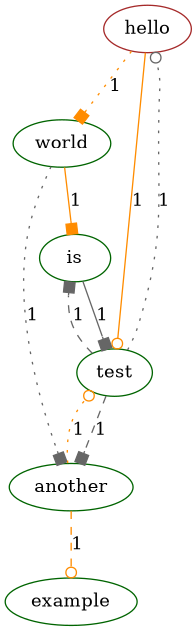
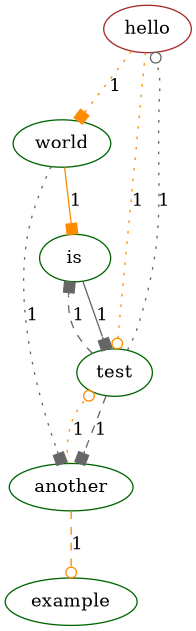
edge "hello" -> "test": style solid -> dotted
